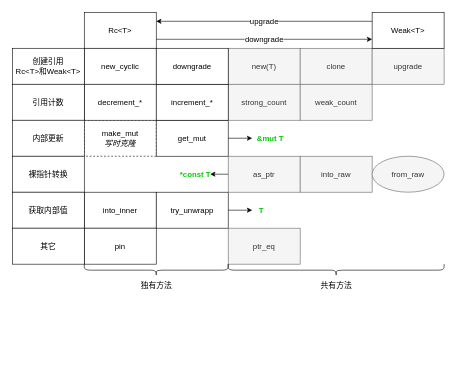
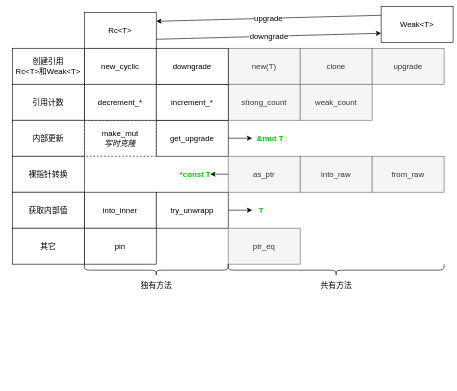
node "Weak<T>": moved (408, 30) -> (417, 24)
node "get_mut": label "get_mut" -> "get_upgrade"
node "from_raw": shape ellipse -> rectangle
